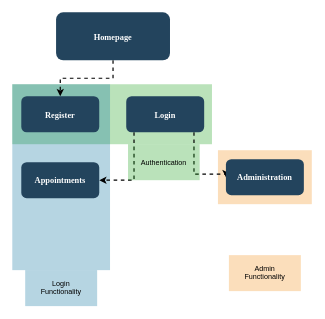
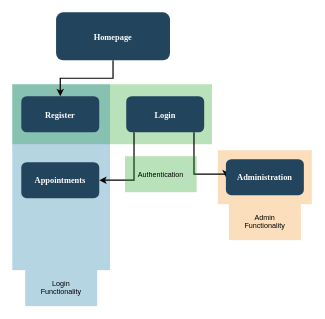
edge "Homepage" -> "Register": style dashed -> solid
node "Authentication": moved (164, 162) -> (161, 174)
edge "Login" -> "Administration": style dashed -> solid
edge "Login" -> "Appointments": style dashed -> solid
node "Admin Functionality": moved (265, 273) -> (265, 222)
